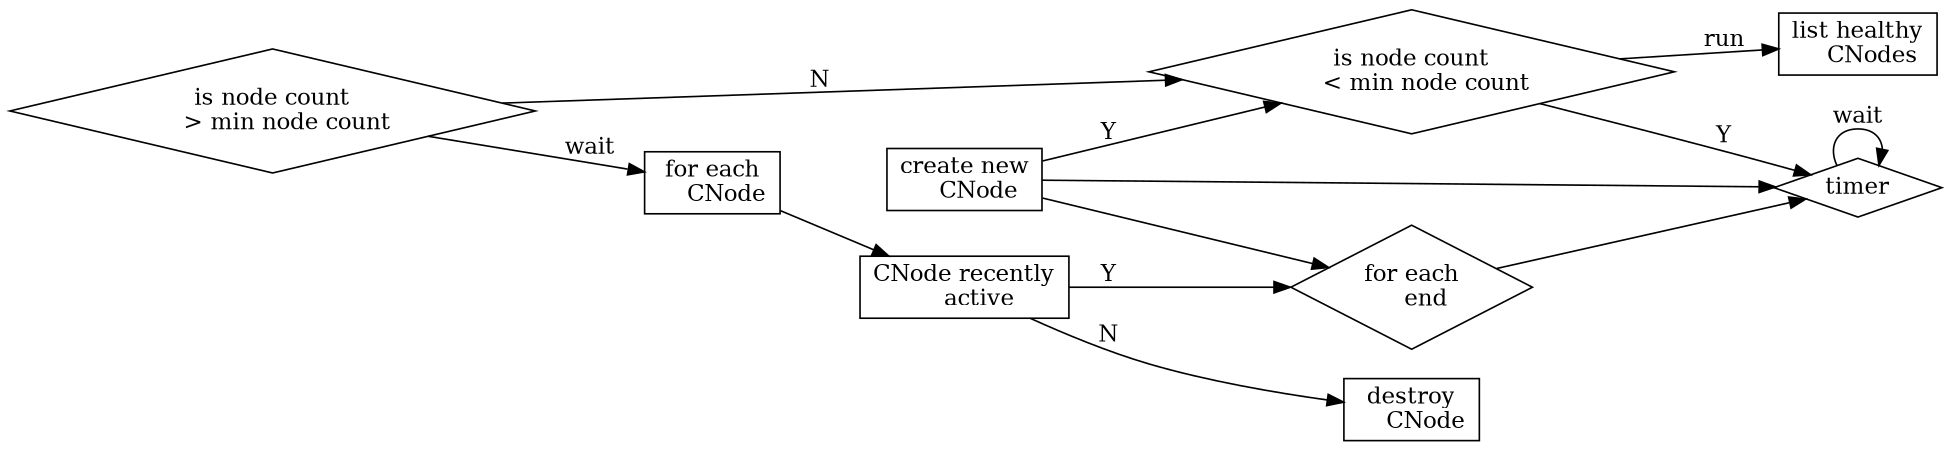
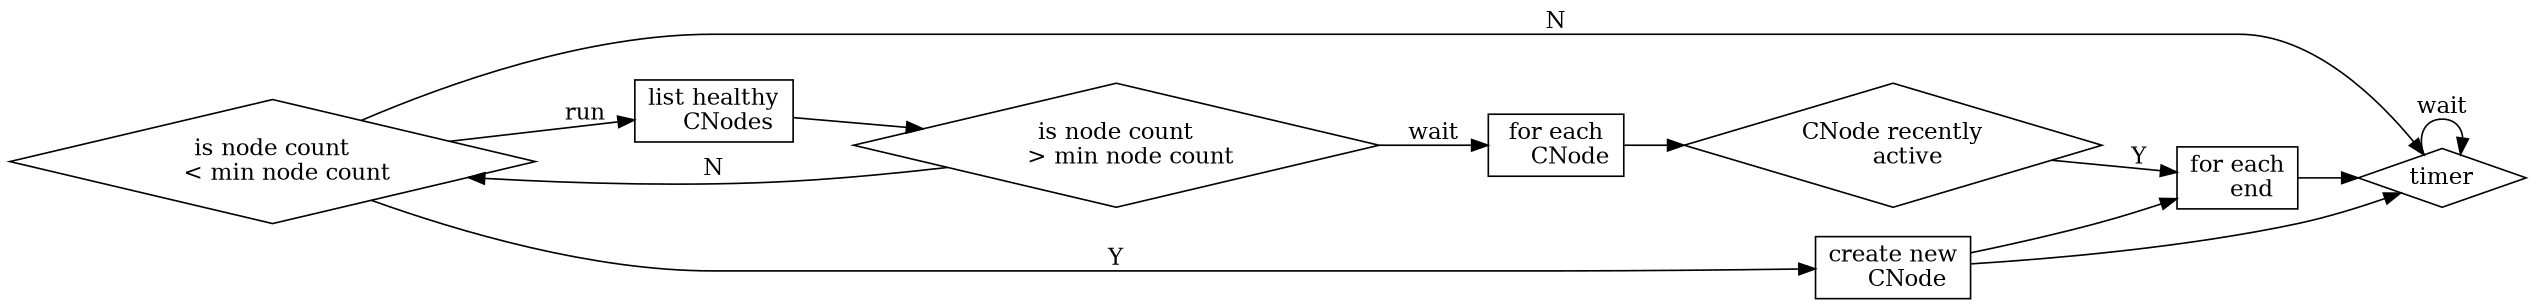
edge "list healthy CNodes" -> "is node count > min node count": added
edge "create new CNode" -> "is node count < min node count": reversed
edge "is node count < min node count" -> "timer": label "Y" -> "N"
node "CNode recently active": shape box -> diamond
node "for each end": shape diamond -> box
node "destroy CNode": removed
